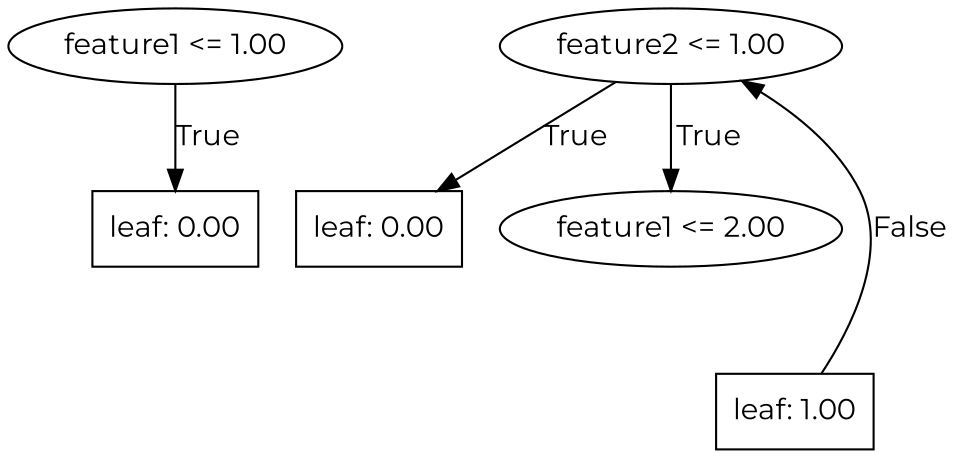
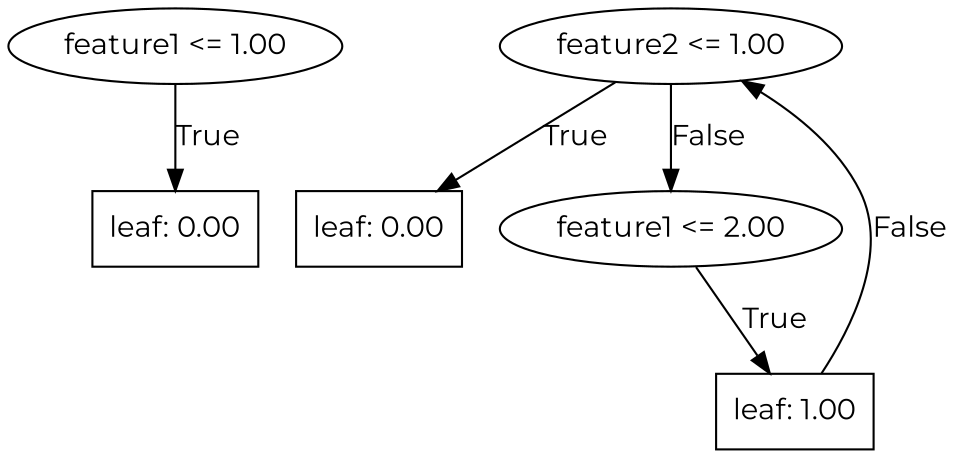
edge "feature2 <= 1.00" -> "feature1 <= 2.00": label "True" -> "False"
edge "feature1 <= 2.00" -> "leaf: 1.00": added, label "True"
